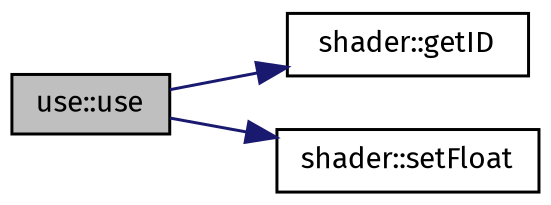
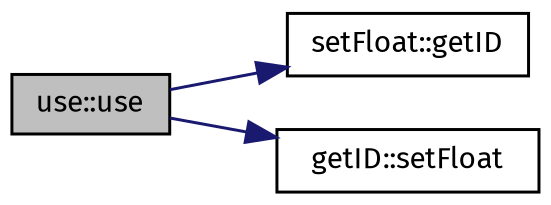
node "shader::getID": label "shader::getID" -> "setFloat::getID"
node "shader::setFloat": label "shader::setFloat" -> "getID::setFloat"
